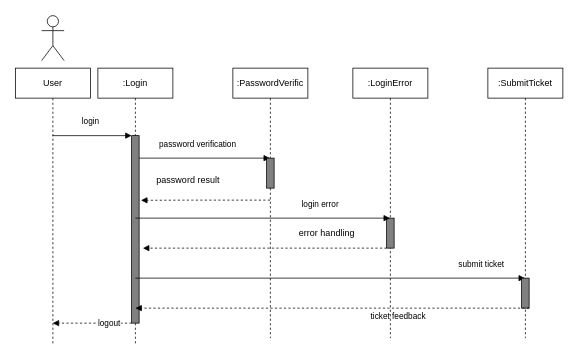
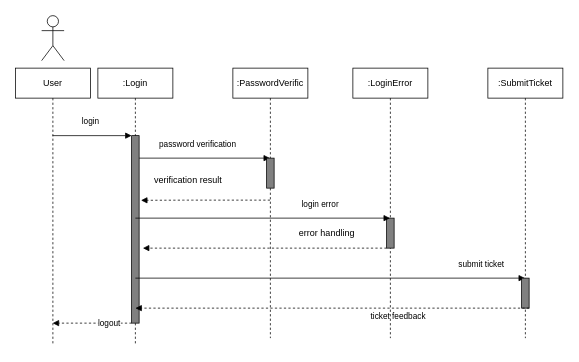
node "password result": label "password result" -> "verification result"
